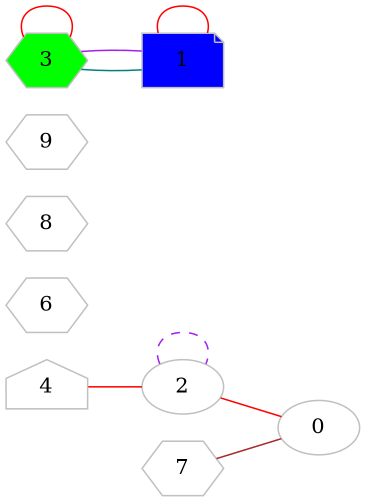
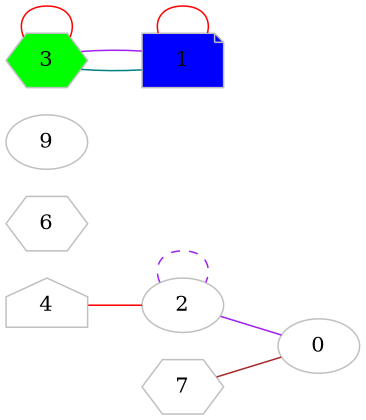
node "9": shape hexagon -> ellipse
node "8": removed
edge "2" -- "0": color red -> purple
